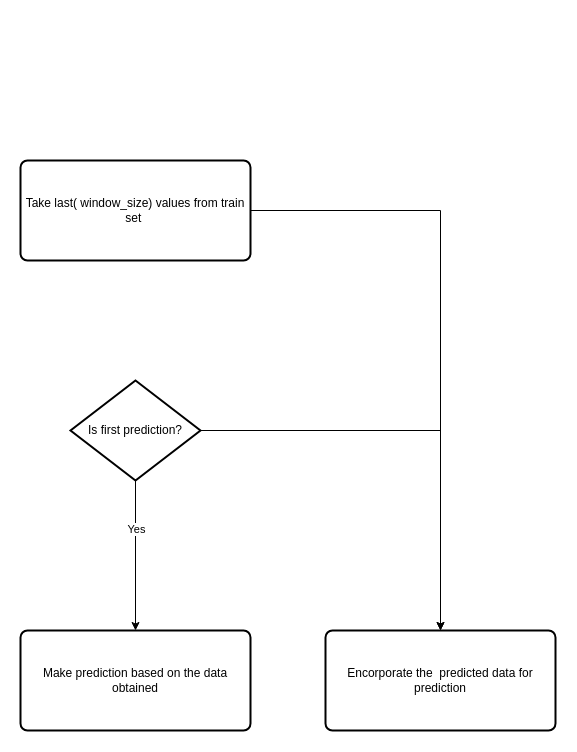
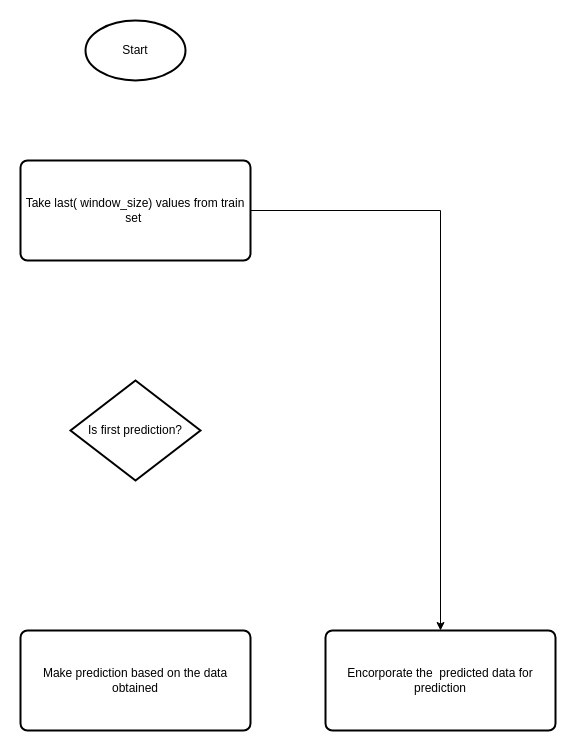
node "Start": added
edge "Is first prediction?" -> "Encorporate the predicted data for prediction": removed
edge "Is first prediction?" -> "Make prediction based on the data obtained": removed, label "Yes"
